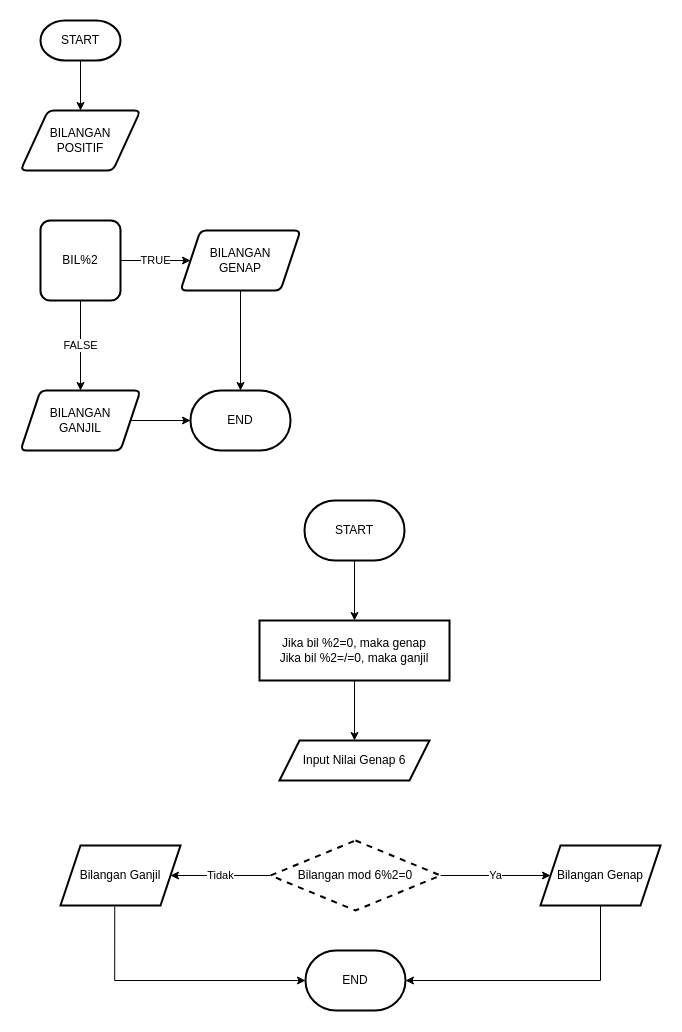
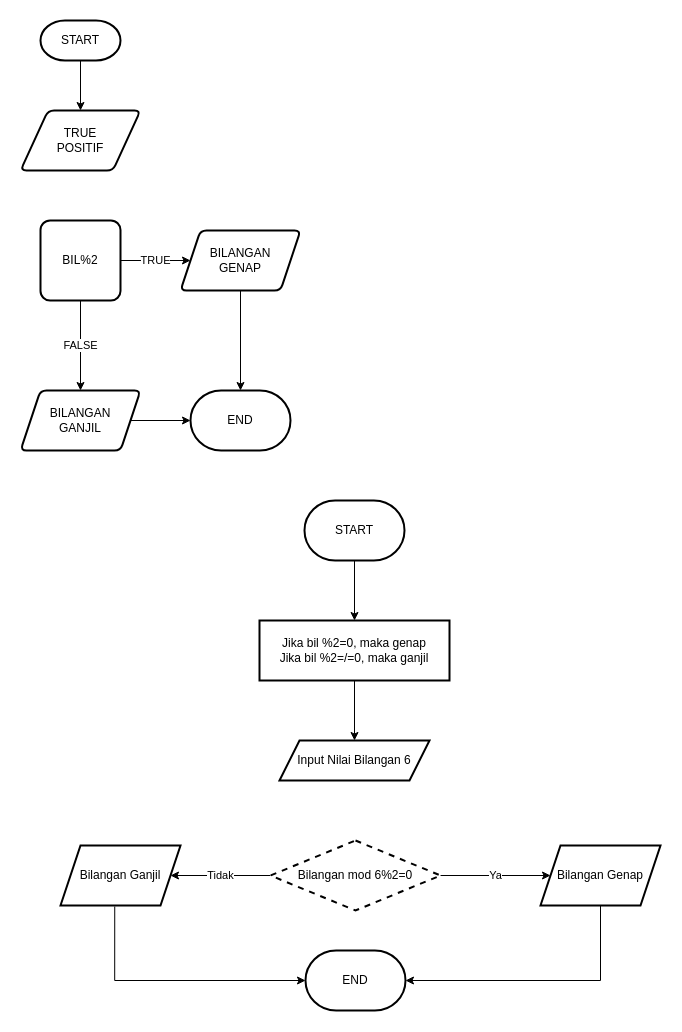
node "BILANGAN POSITIF": label "BILANGAN POSITIF" -> "TRUE POSITIF"
node "Input Nilai Genap 6": label "Input Nilai Genap 6" -> "Input Nilai Bilangan 6"
